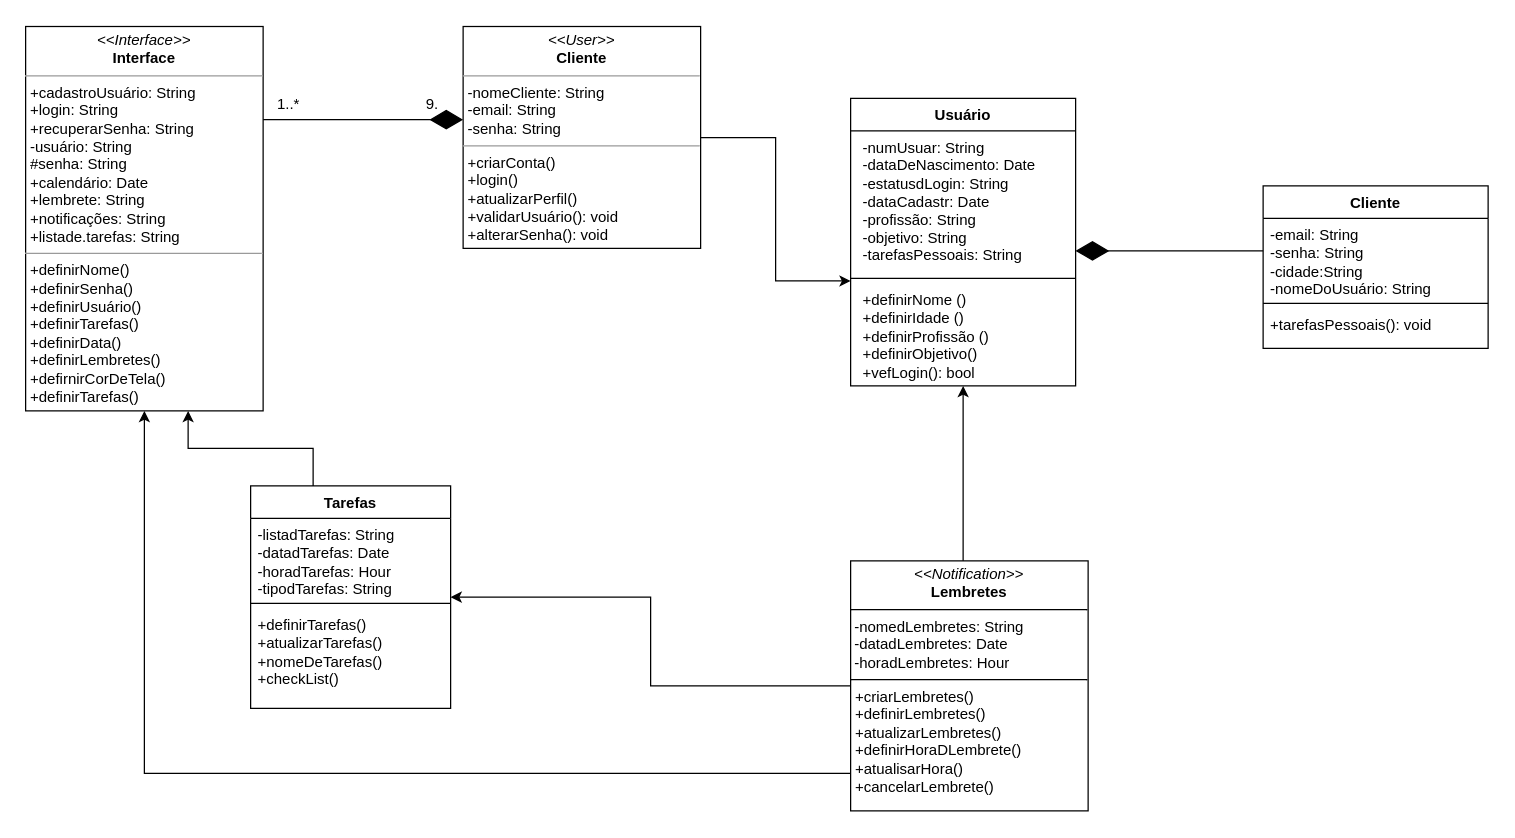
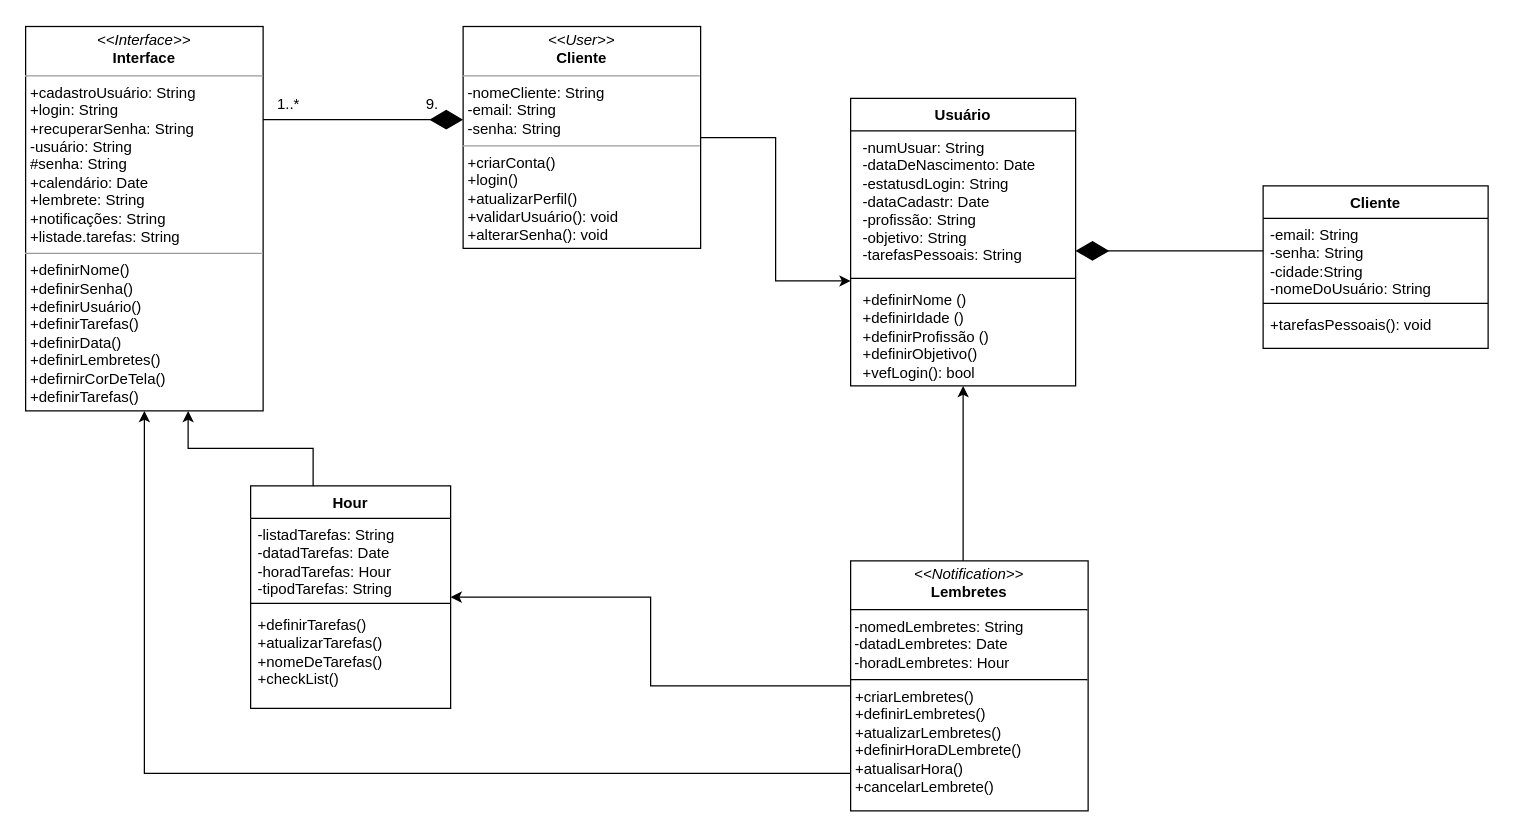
node "Tarefas": label "Tarefas" -> "Hour"
